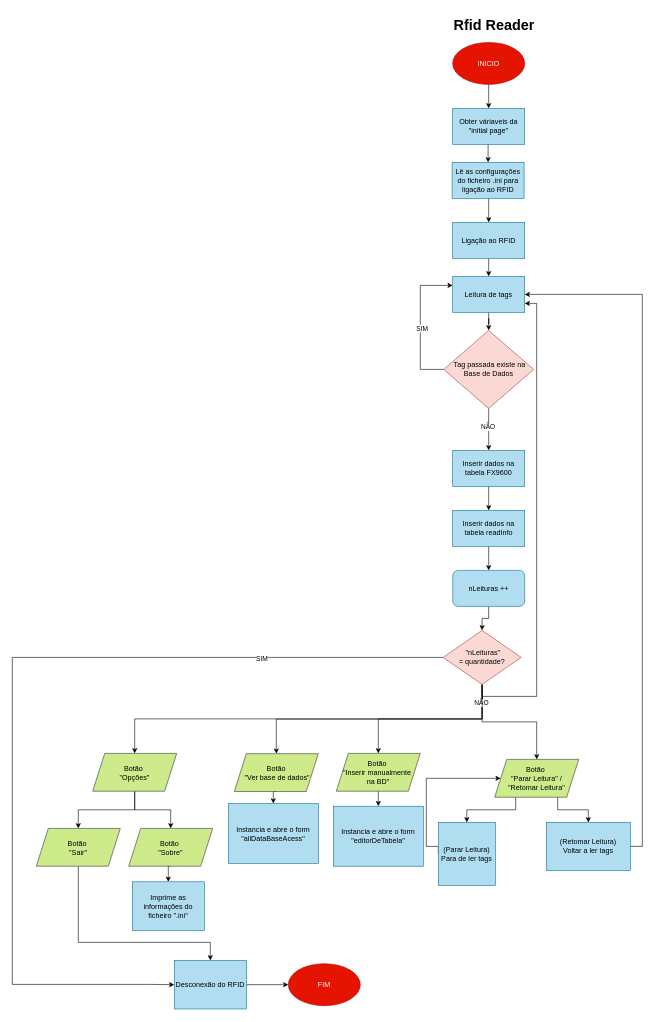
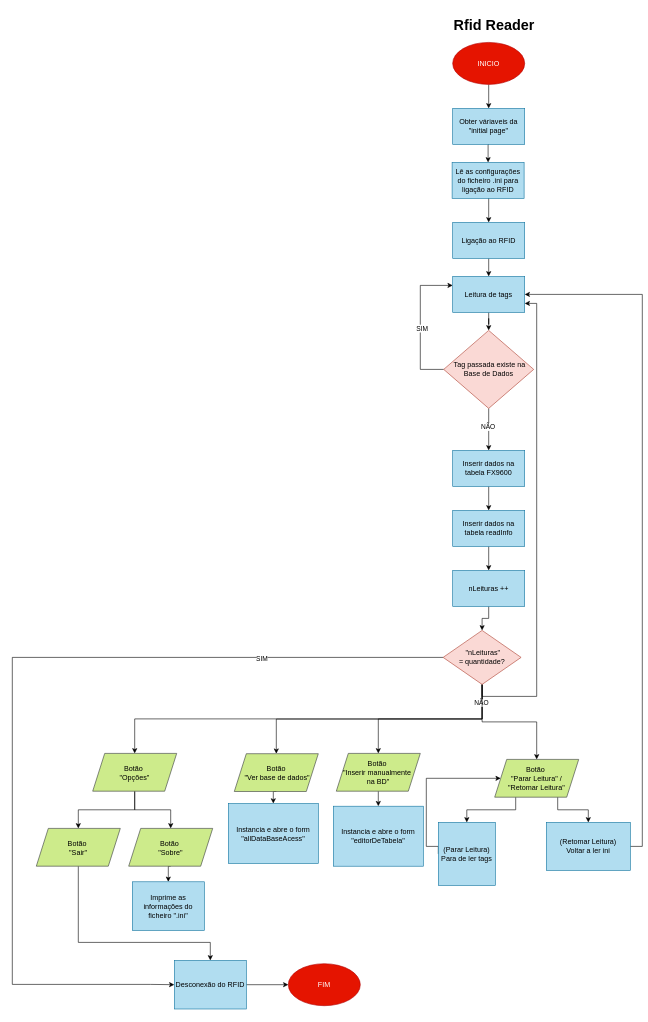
node "nLeituras ++": shape rounded rectangle -> rectangle
node "(Retomar Leitura) Voltar a ler tags": label "(Retomar Leitura) Voltar a ler tags" -> "(Retomar Leitura) Voltar a ler ini"
